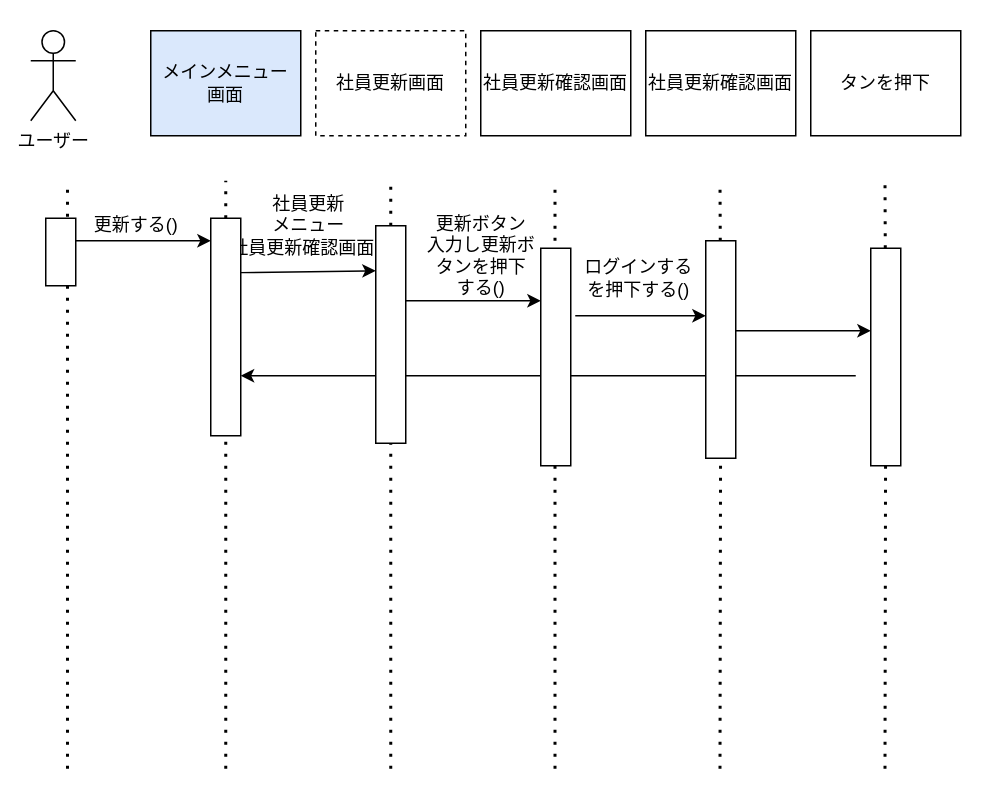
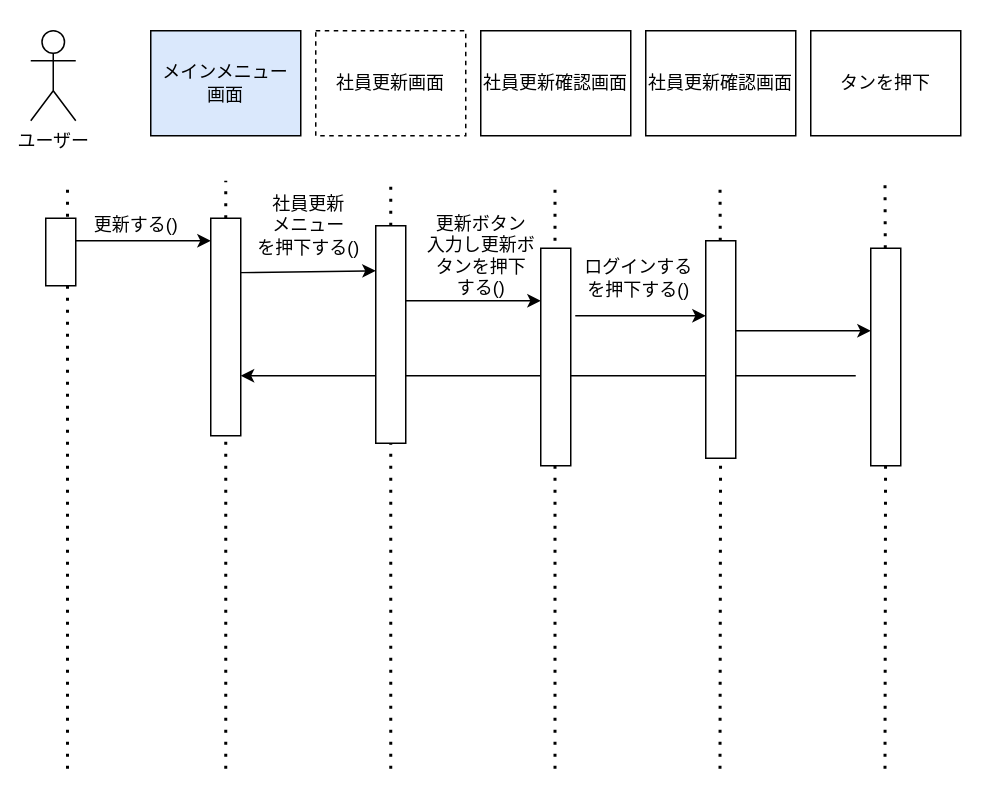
node "社員更新 メニュー 社員更新確認画面()": label "社員更新 メニュー 社員更新確認画面()" -> "社員更新 メニュー を押下する()"
